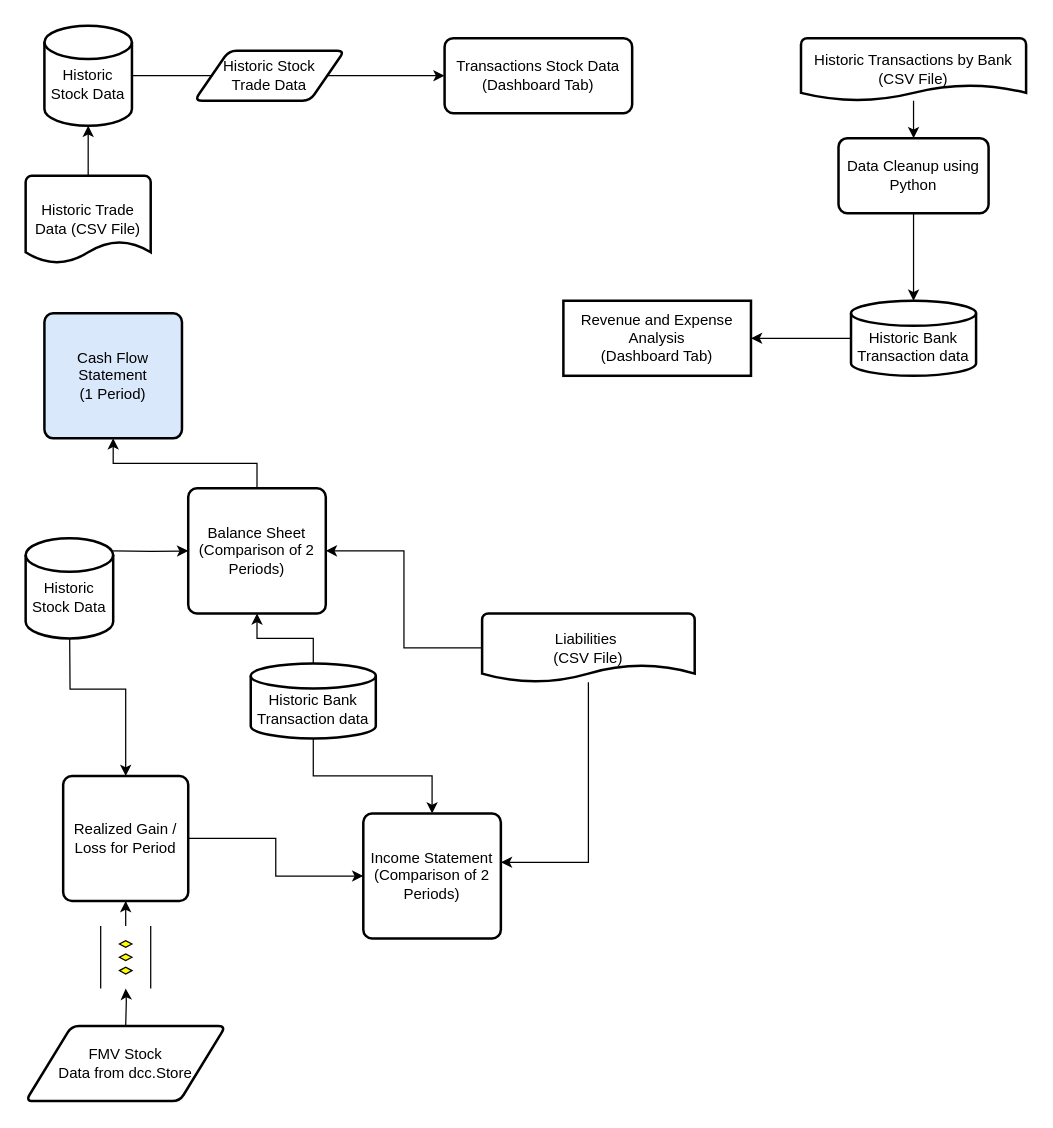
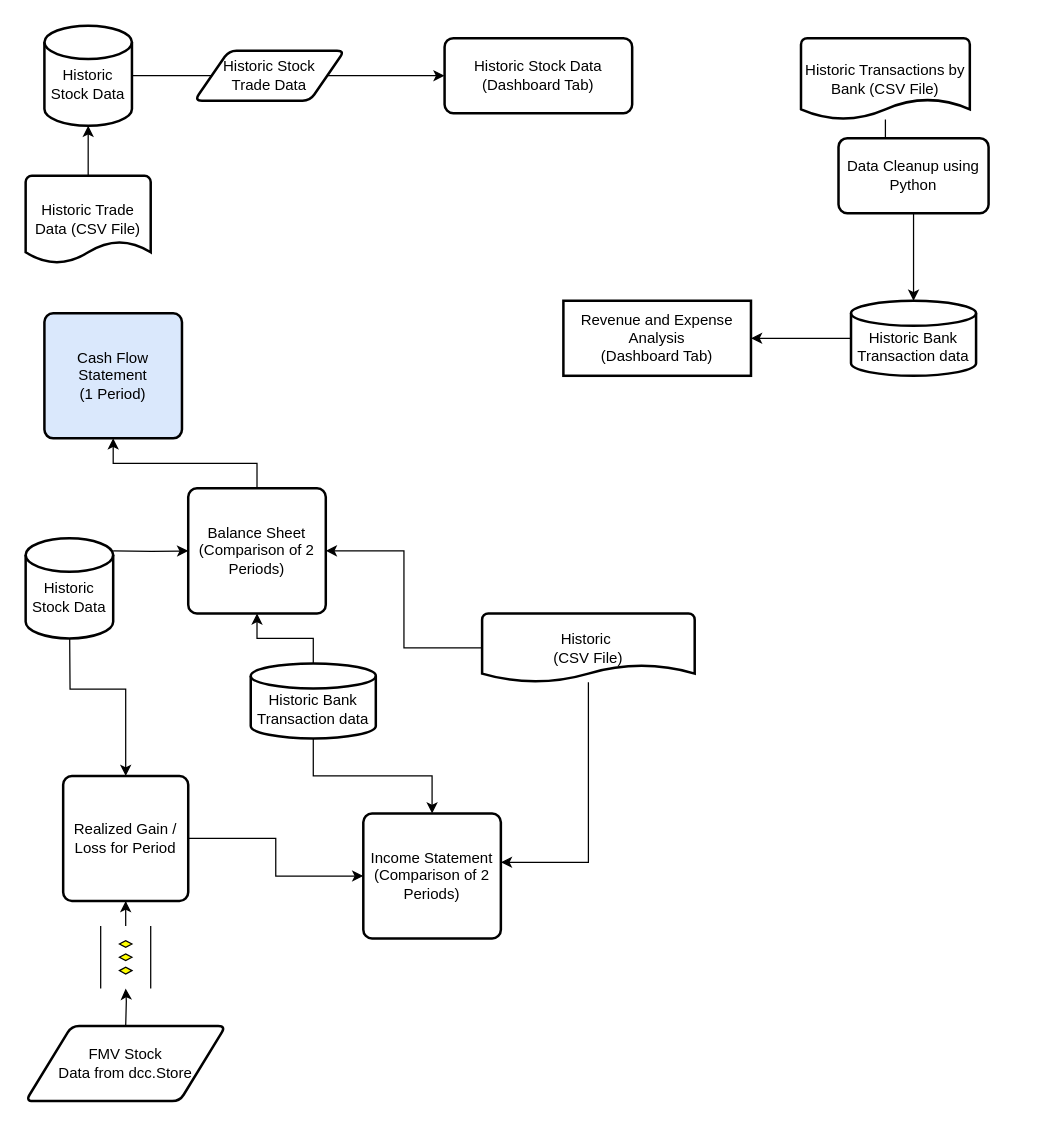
node "Historic Transactions by Bank (CSV File)": size 225x63 -> 169x81
node "Transactions Stock Data (Dashboard Tab)": label "Transactions Stock Data (Dashboard Tab)" -> "Historic Stock Data (Dashboard Tab)"
node "Liabilities (CSV File)": label "Liabilities (CSV File)" -> "Historic (CSV File)"
